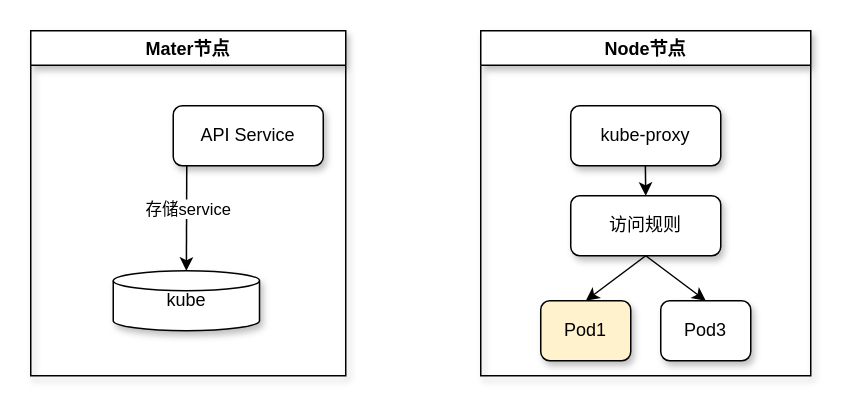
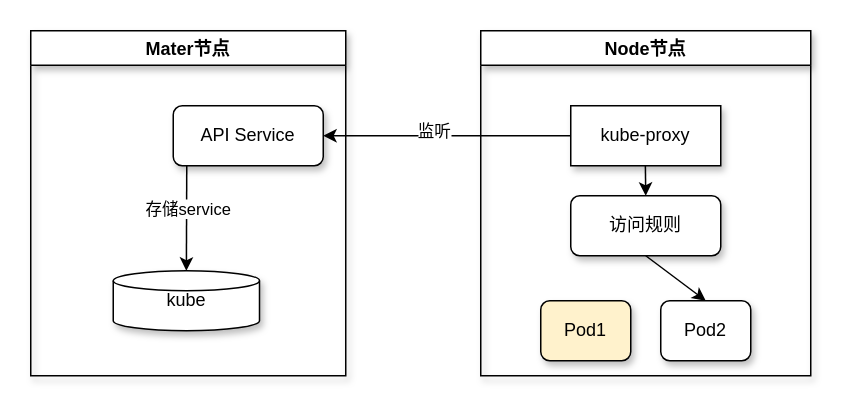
edge "kube-proxy" -> "API Service": added, label "监听"
node "kube-proxy": shape rounded rectangle -> rectangle
edge "访问规则" -> "Pod1": removed
node "Pod3": label "Pod3" -> "Pod2"
